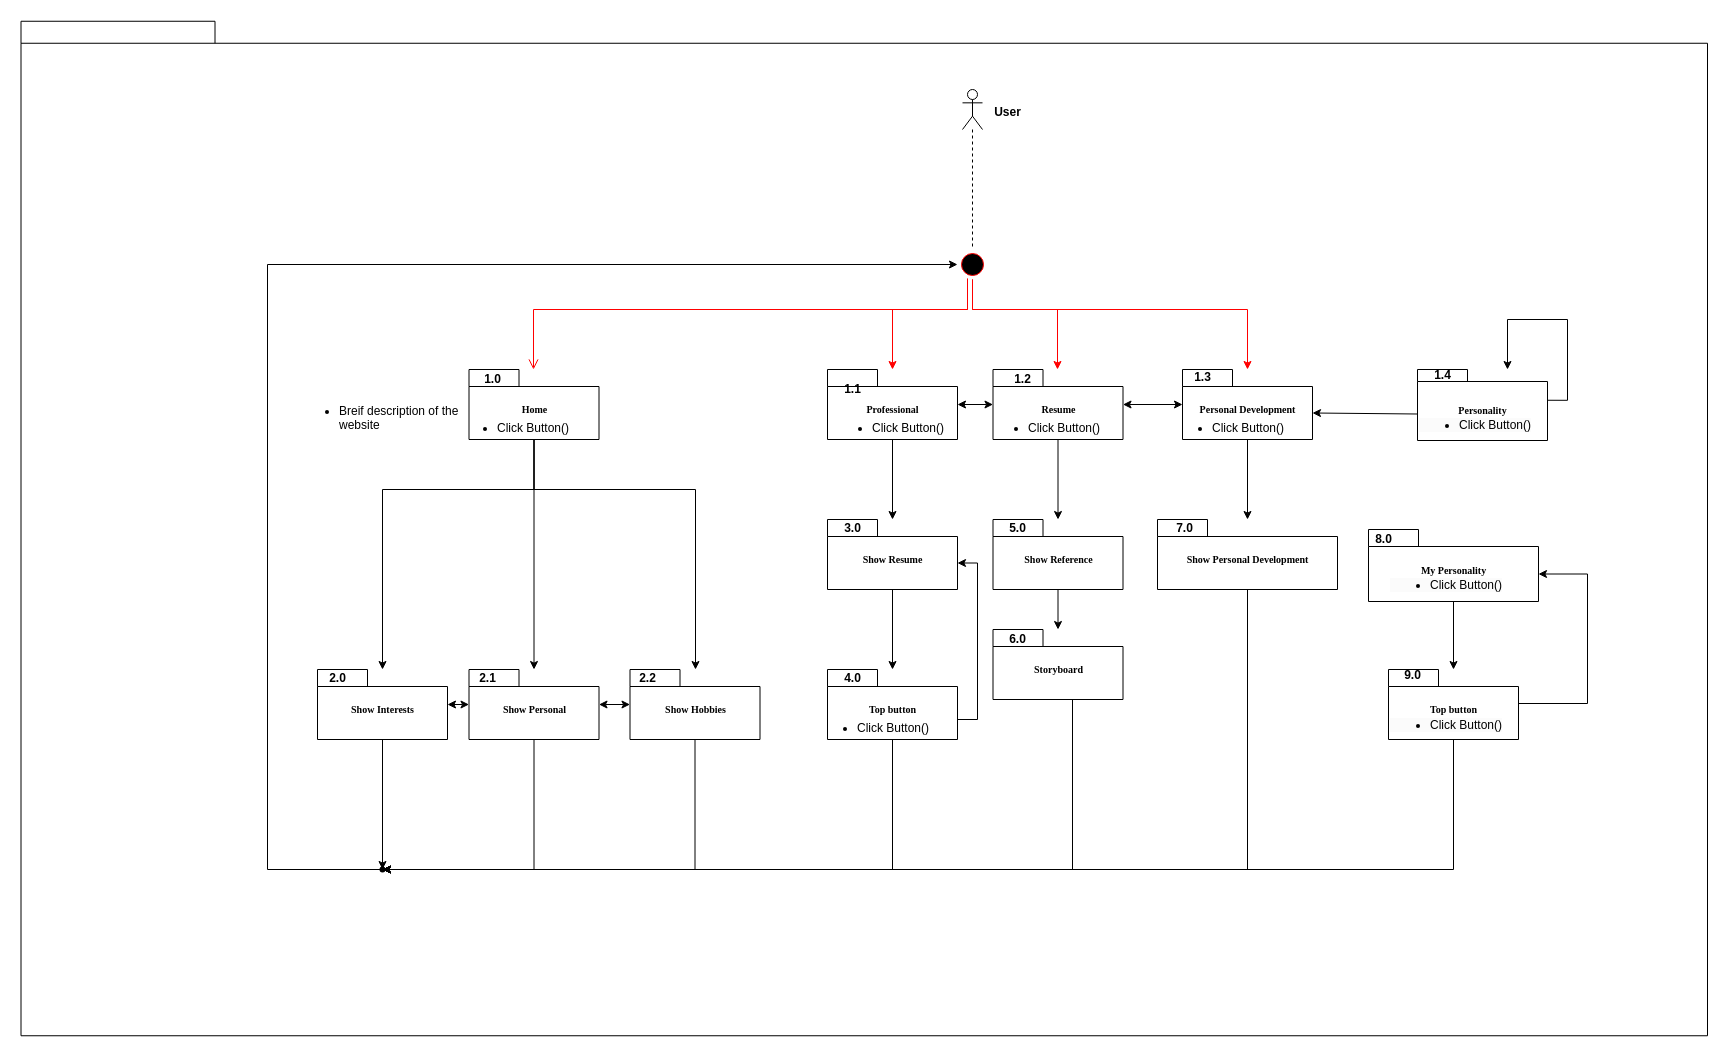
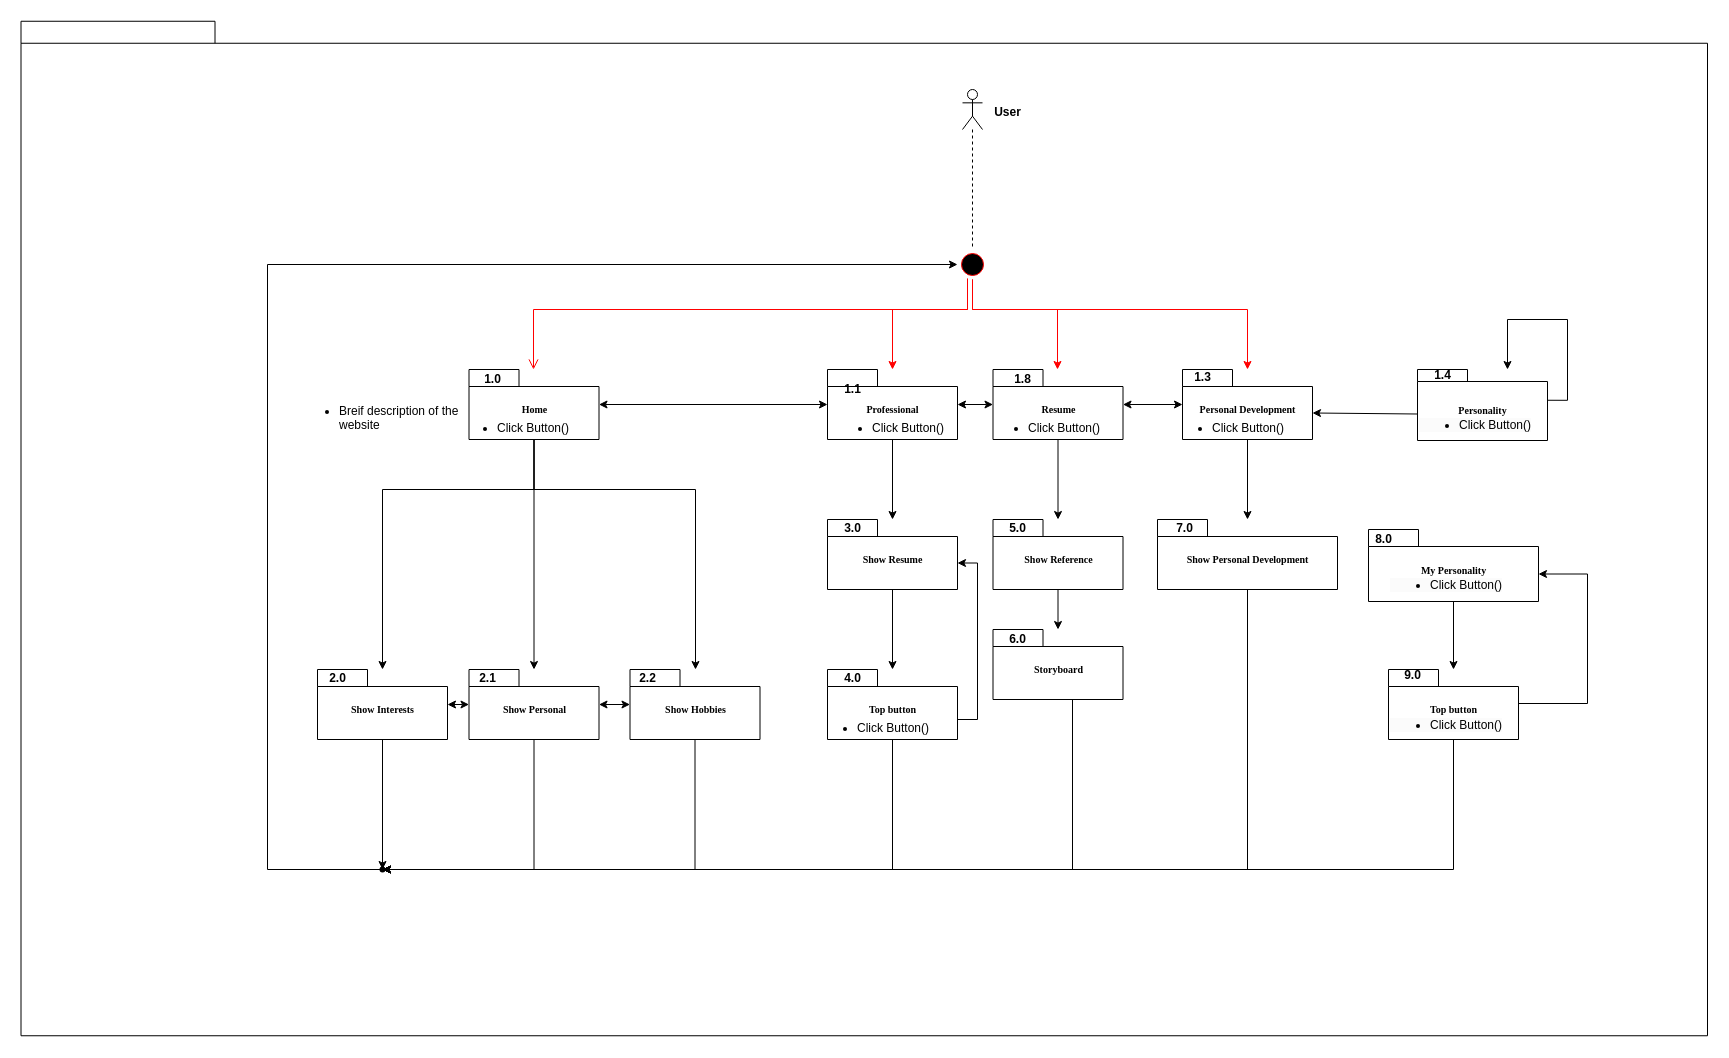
node "1.2": label "1.2" -> "1.8"
edge "Home" -- "Professional": added
